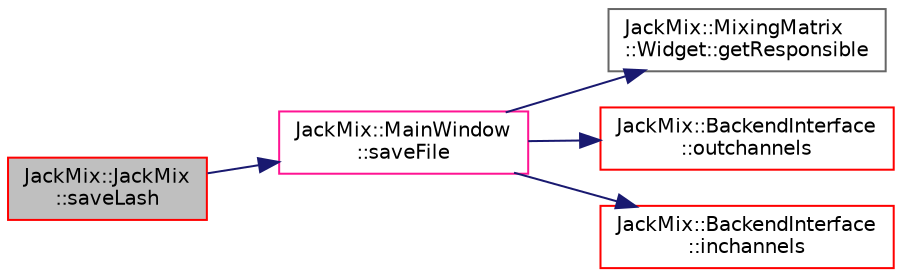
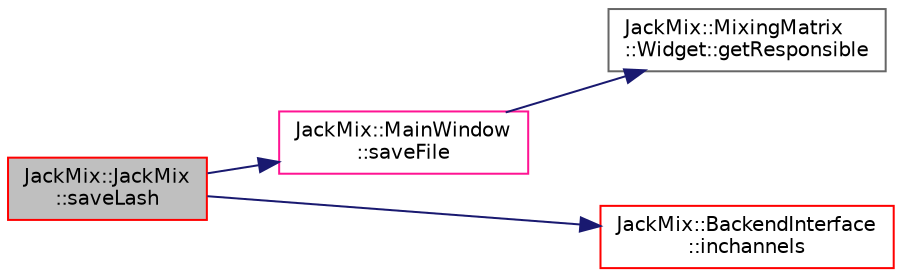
node "JackMix::BackendInterface ::outchannels": removed
edge "JackMix::MainWindow ::saveFile" -> "JackMix::BackendInterface ::inchannels": now "JackMix::JackMix ::saveLash" -> "JackMix::BackendInterface ::inchannels"
